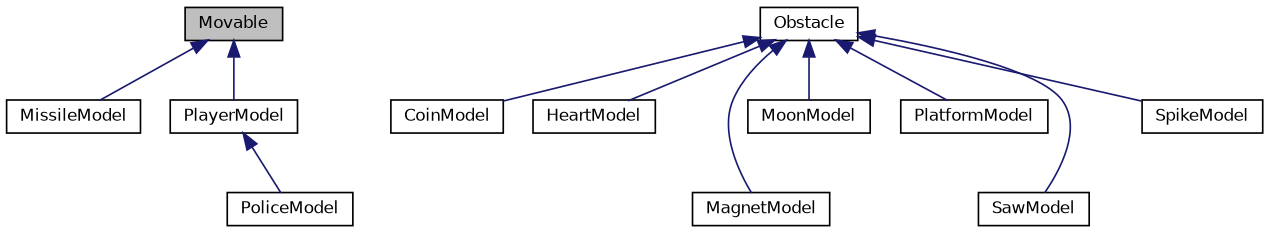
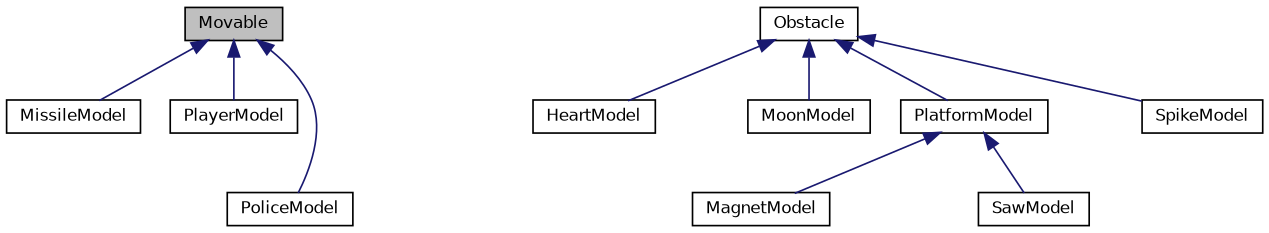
edge "SawModel" -> "Obstacle": now "SawModel" -> "PlatformModel"
edge "MagnetModel" -> "Obstacle": now "MagnetModel" -> "PlatformModel"
node "CoinModel": removed
edge "PoliceModel" -> "PlayerModel": now "PoliceModel" -> "Movable"
